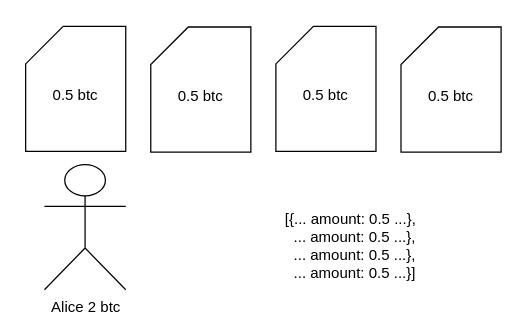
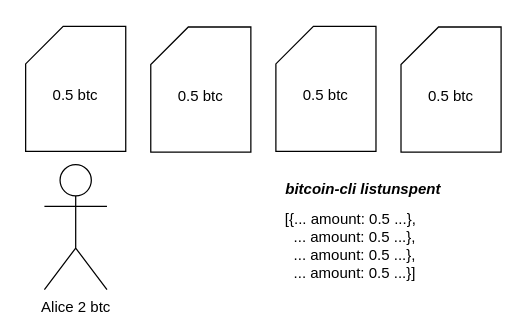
node "bitcoin-cli listunspent": added
node "Alice 2 btc": size 81x125 -> 63x125
